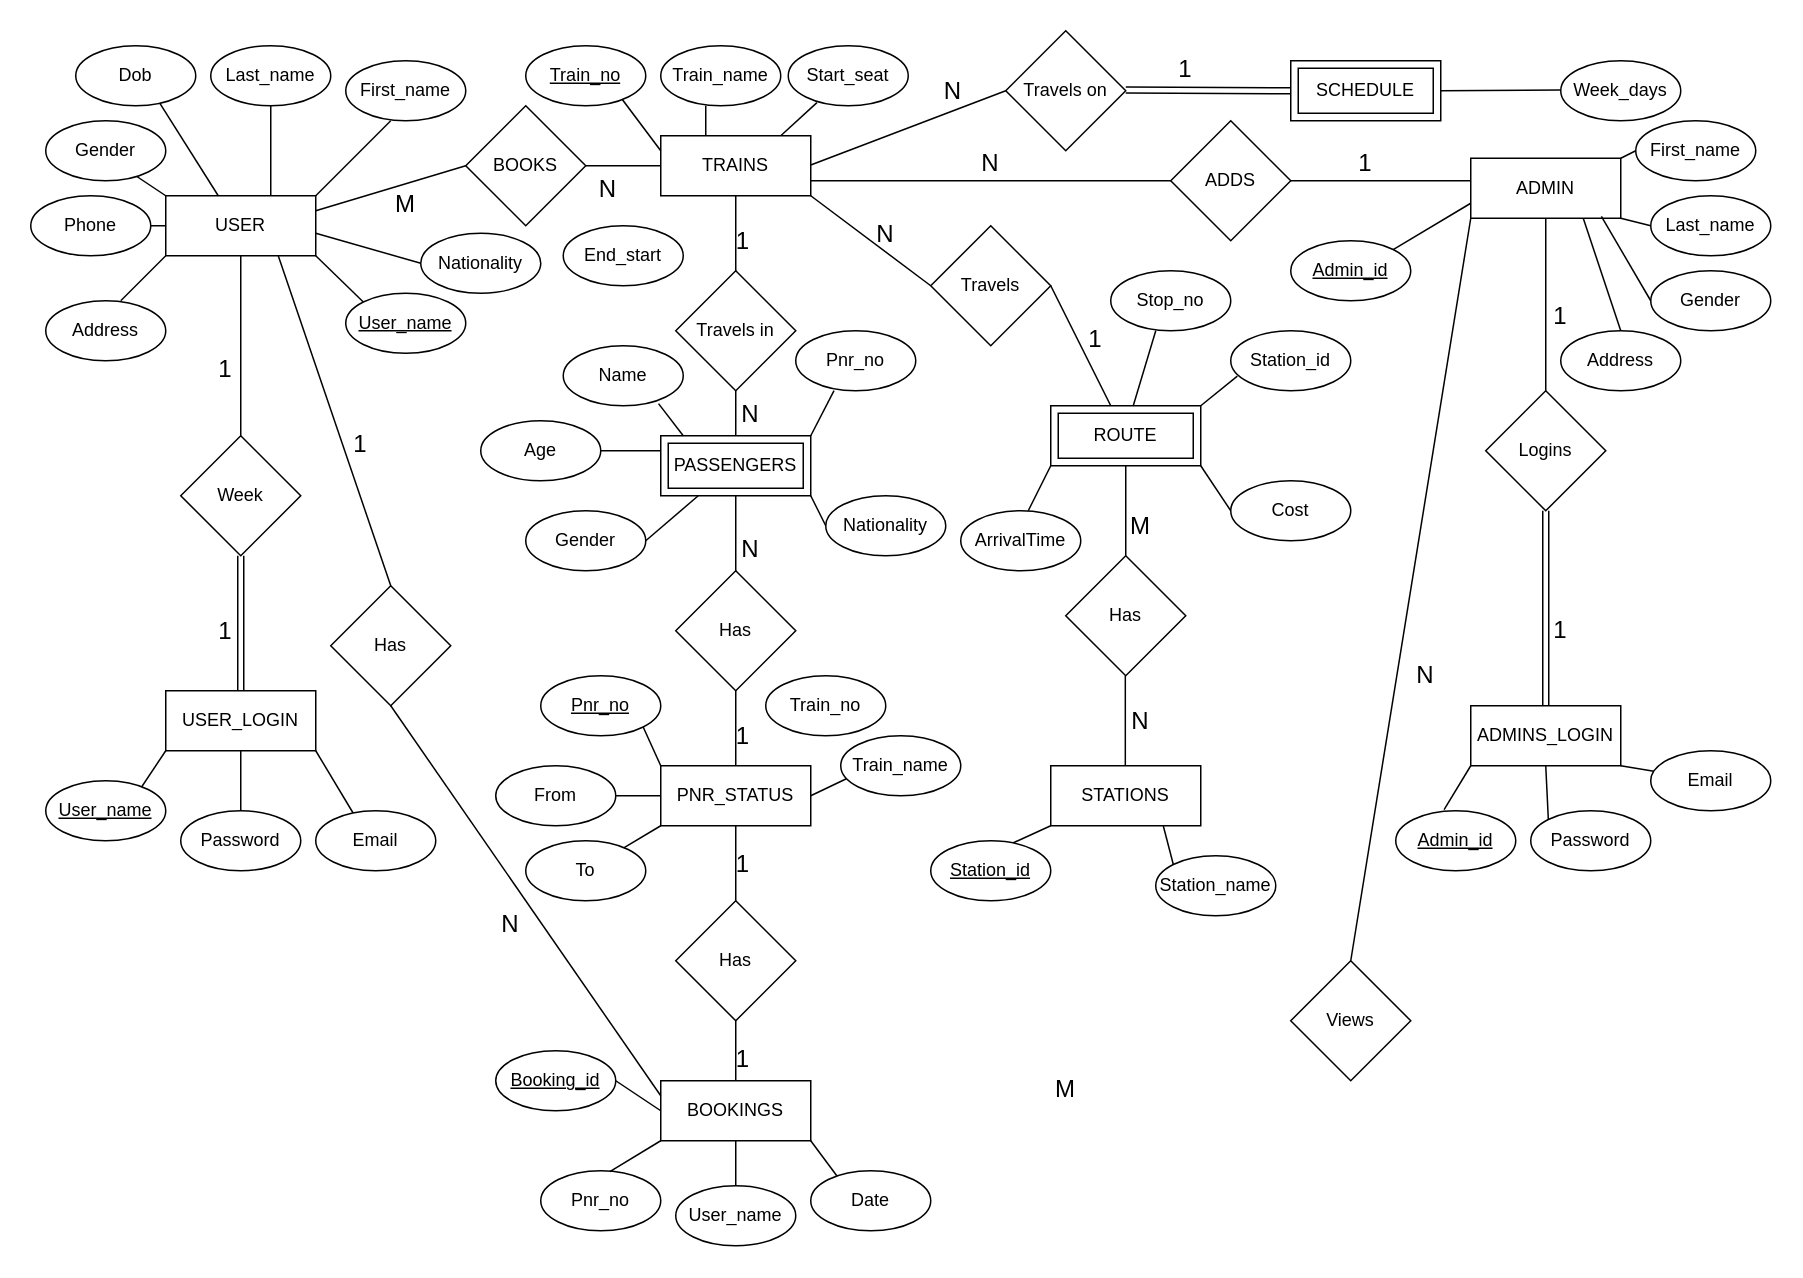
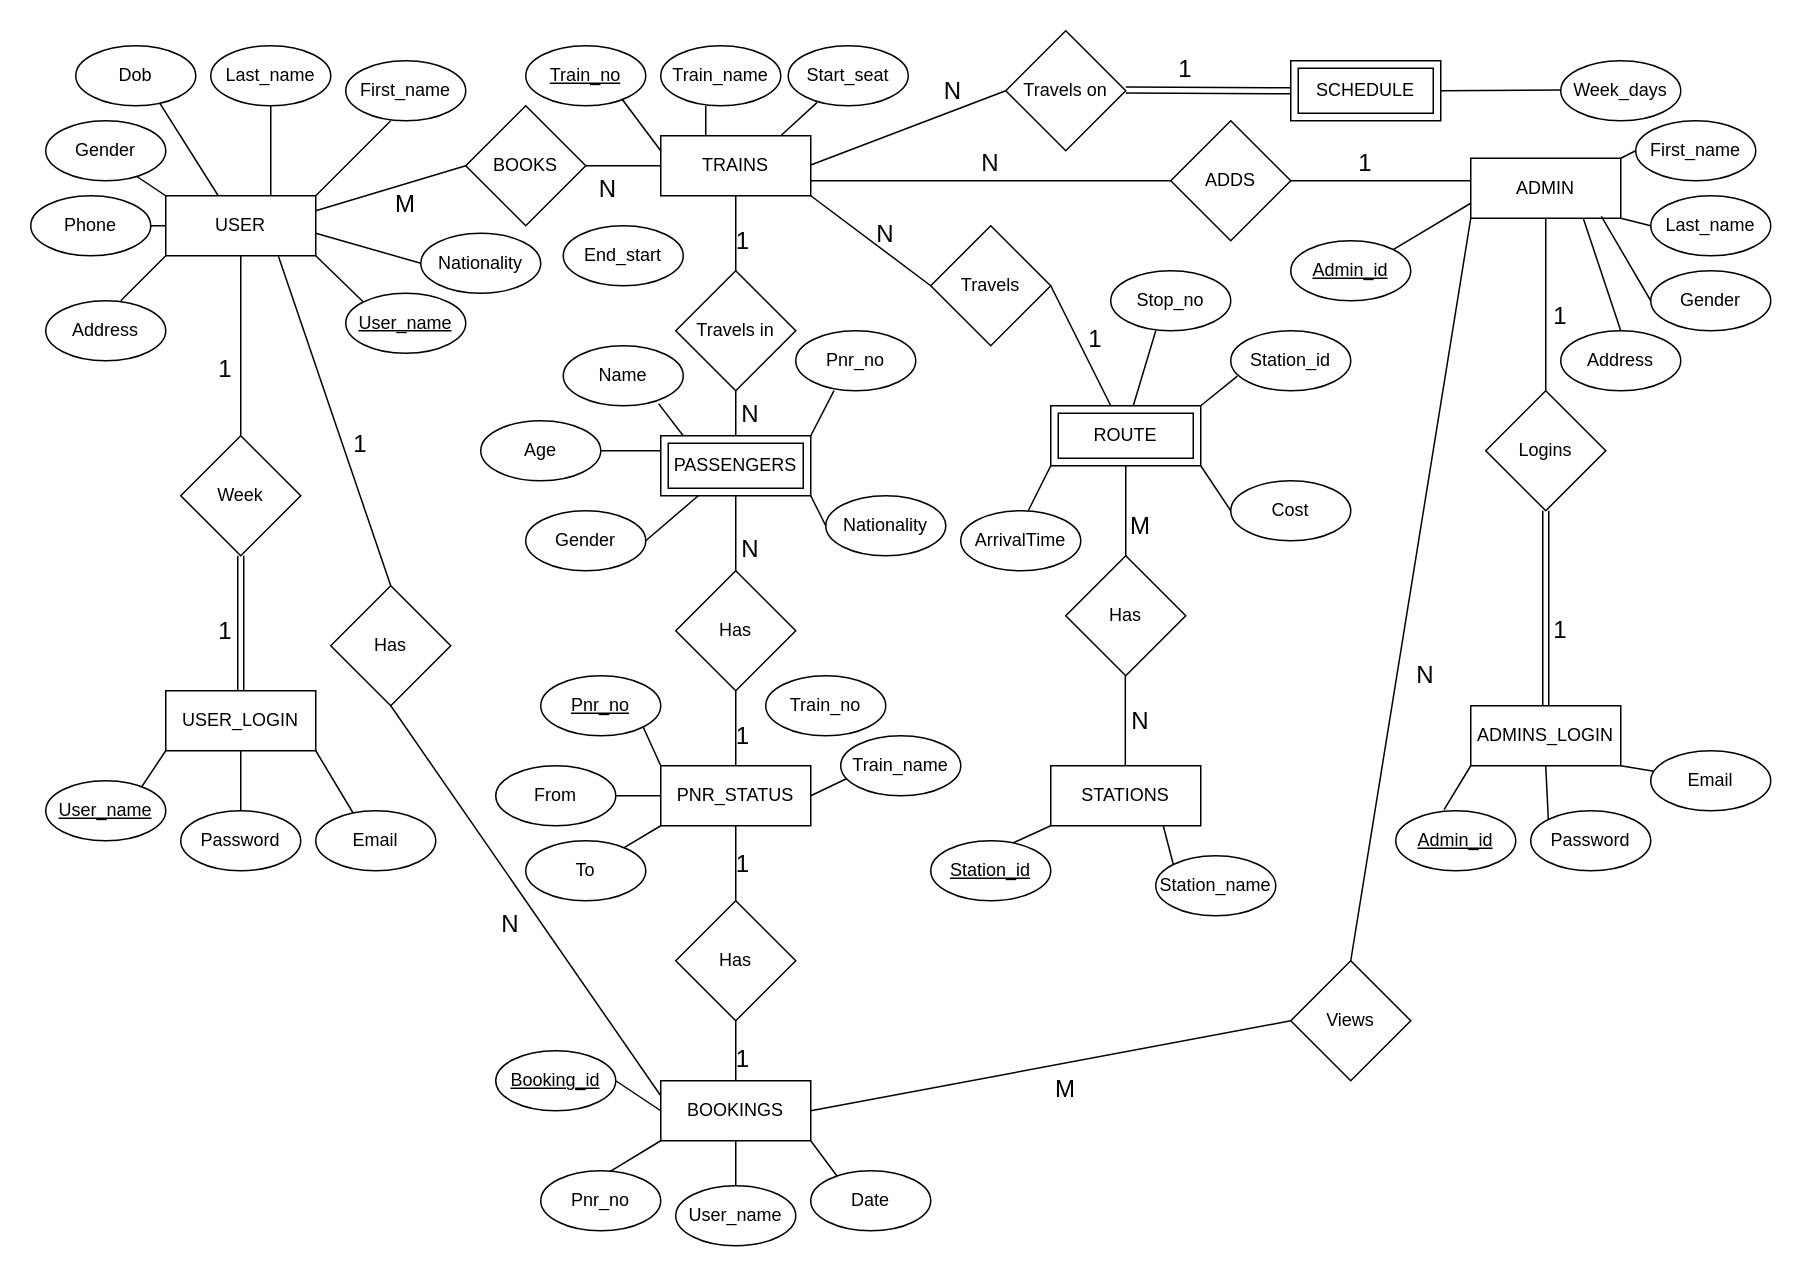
edge "Views" -- "BOOKINGS": added
